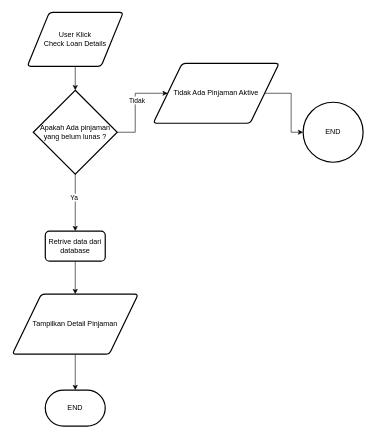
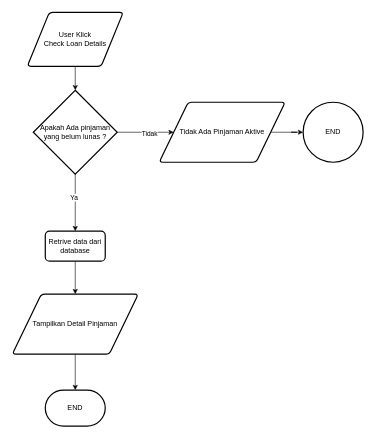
node "Tidak Ada Pinjaman Aktive": moved (216, 93) -> (222, 132)
